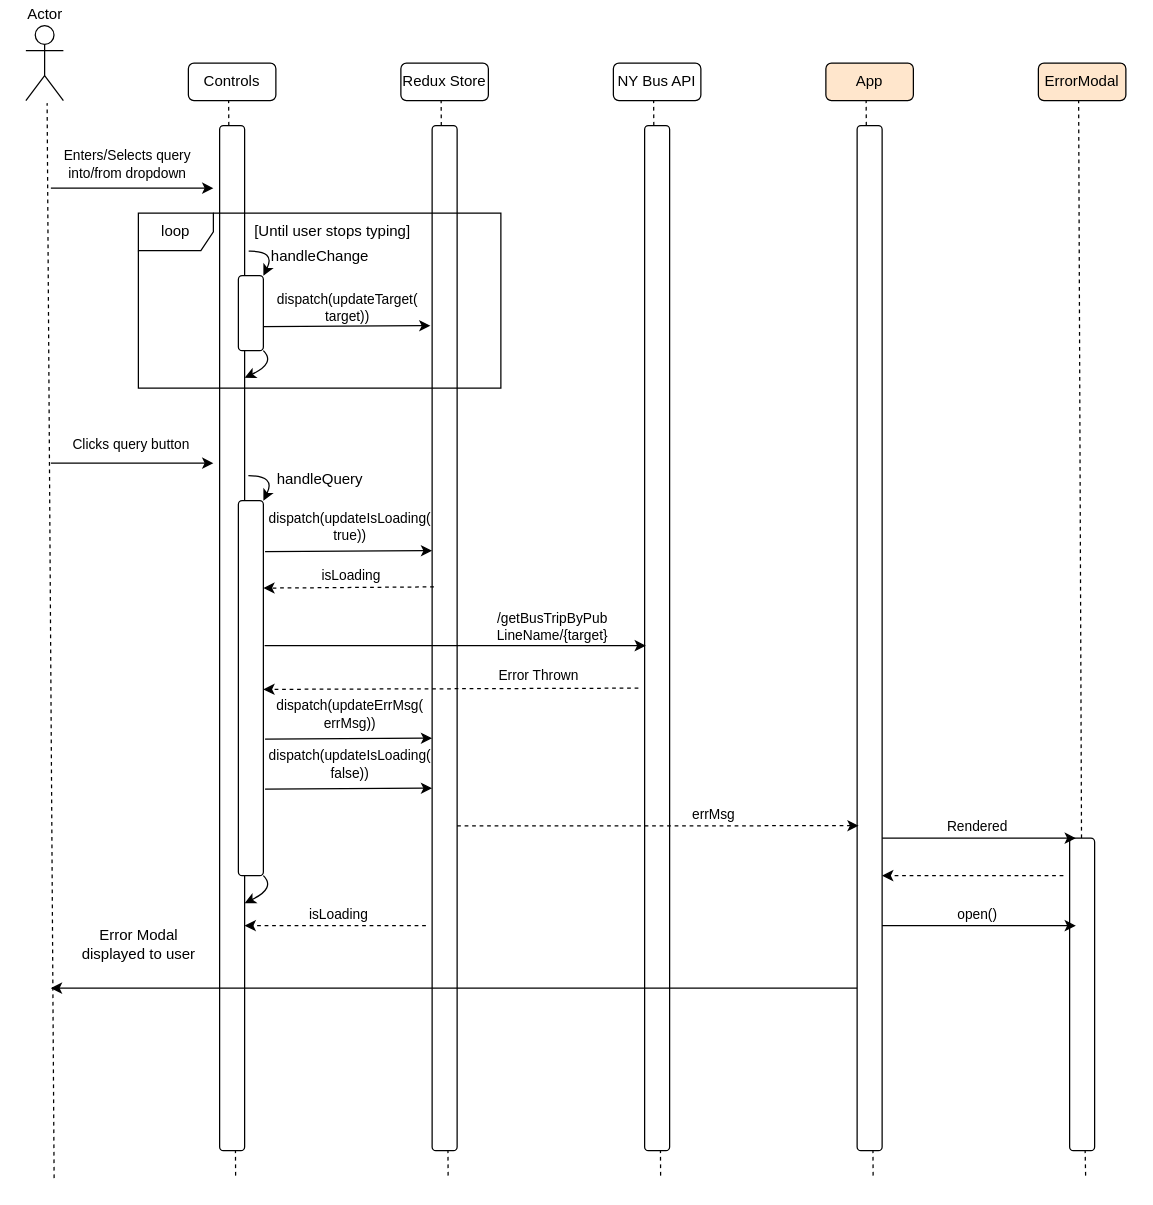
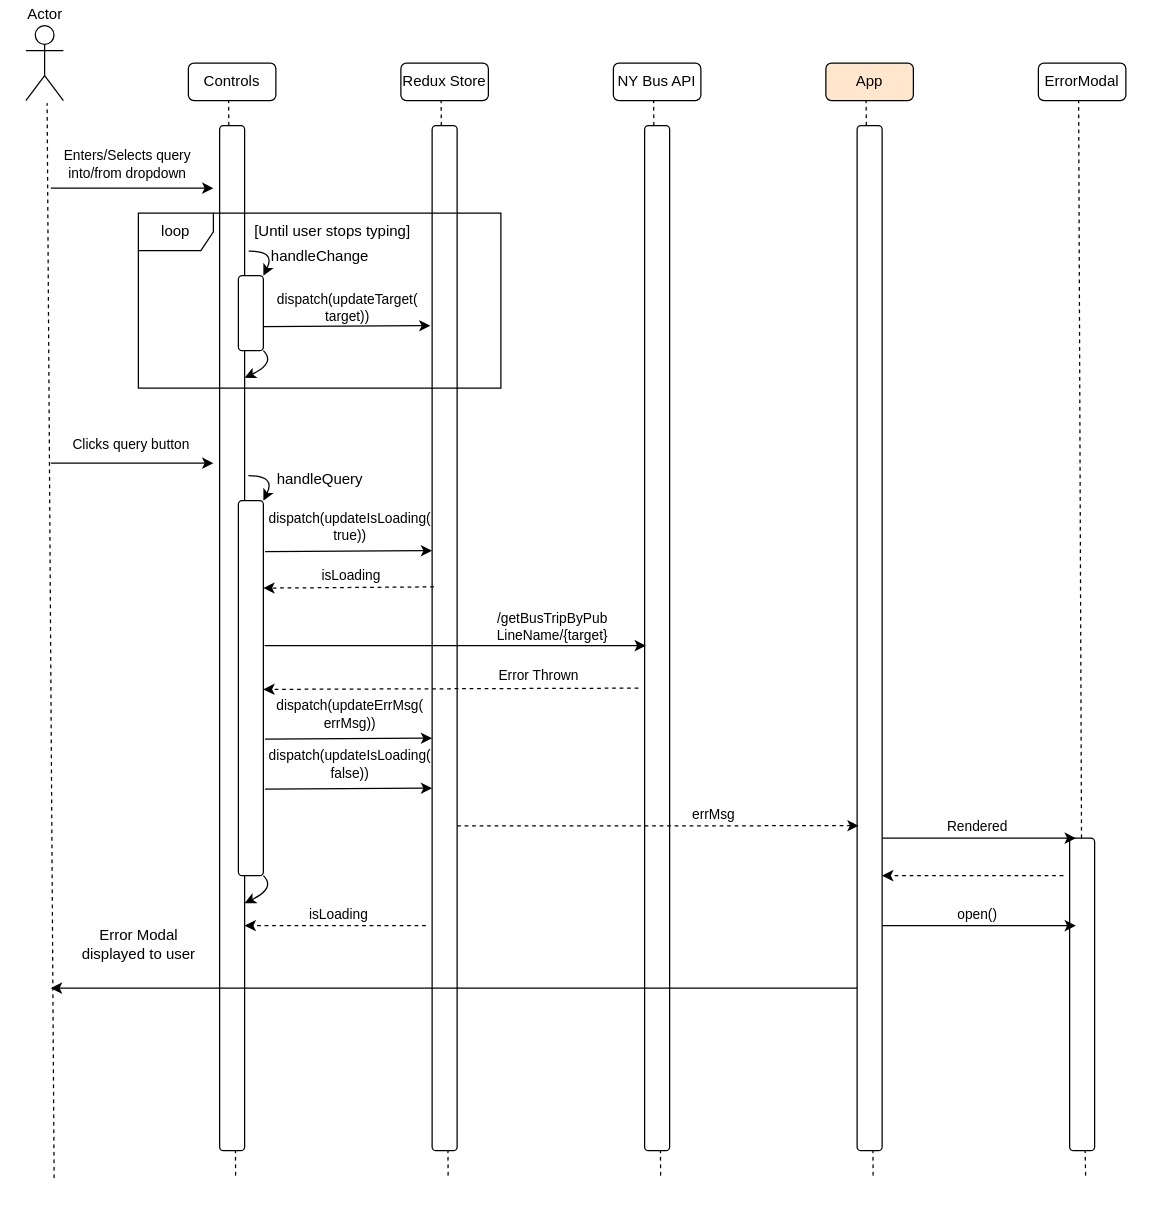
node "ErrorModal": fillcolor #ffe6cc -> #ffffff
